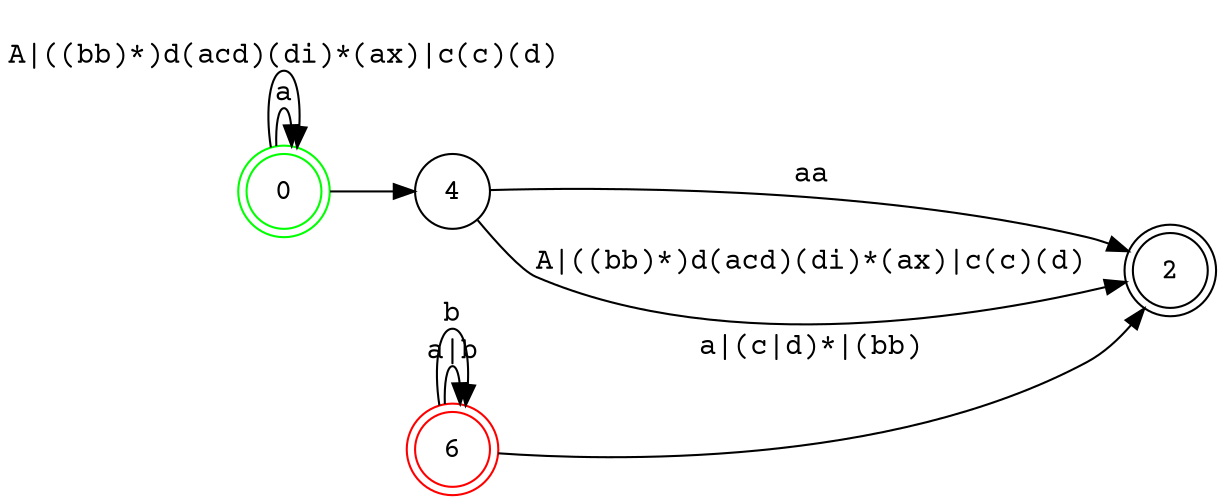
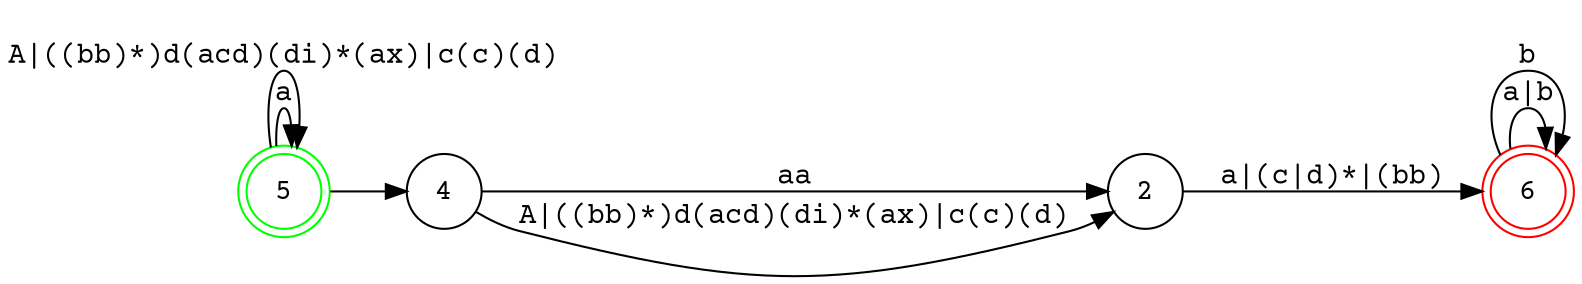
node "0": label "0" -> "5"
node "2": shape doublecircle -> circle
edge "6" -> "2": reversed
